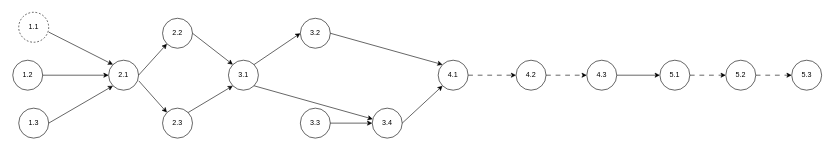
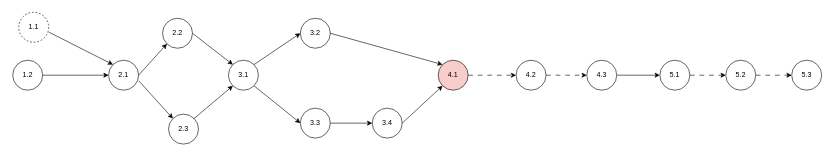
node "4.1": fillcolor #ffffff -> #f8cecc
edge "3.1" -> "3.4": now "3.1" -> "3.3"
edge "1.3" -> "2.1": removed
node "1.3": removed
node "2.3": moved (177, 123) -> (183, 129)
